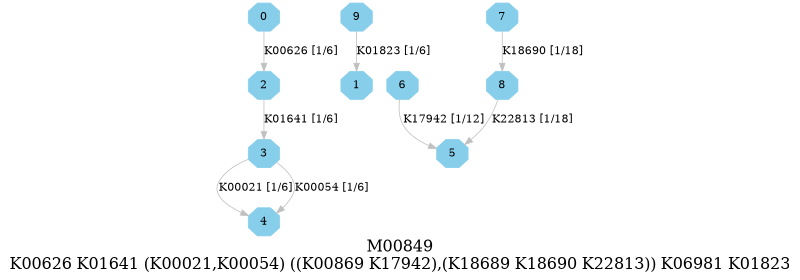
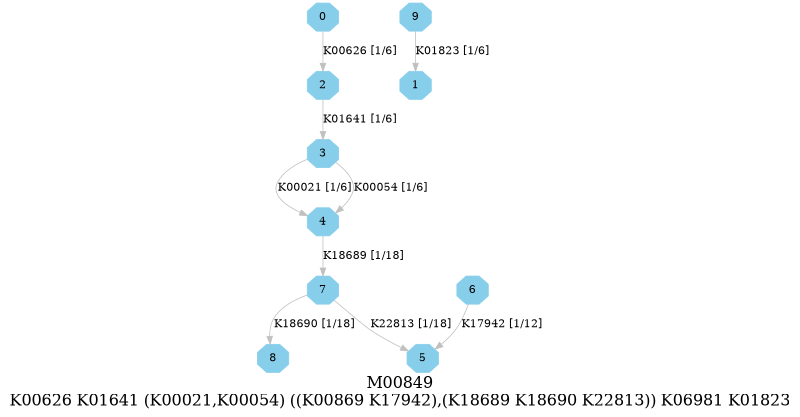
edge "8" -> "5": now "7" -> "5"
edge "4" -> "7": added, label "K18689 [1/18]"
